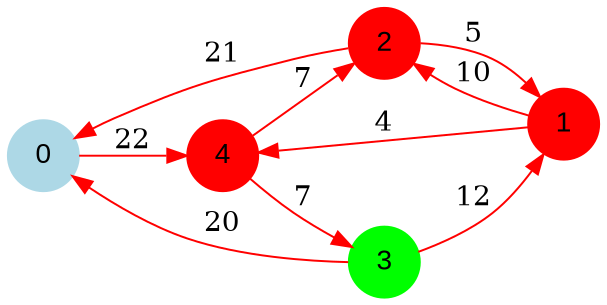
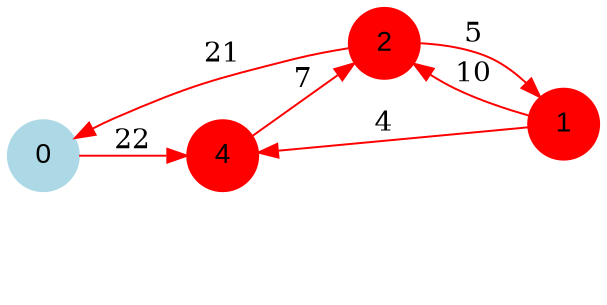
node "3": removed
